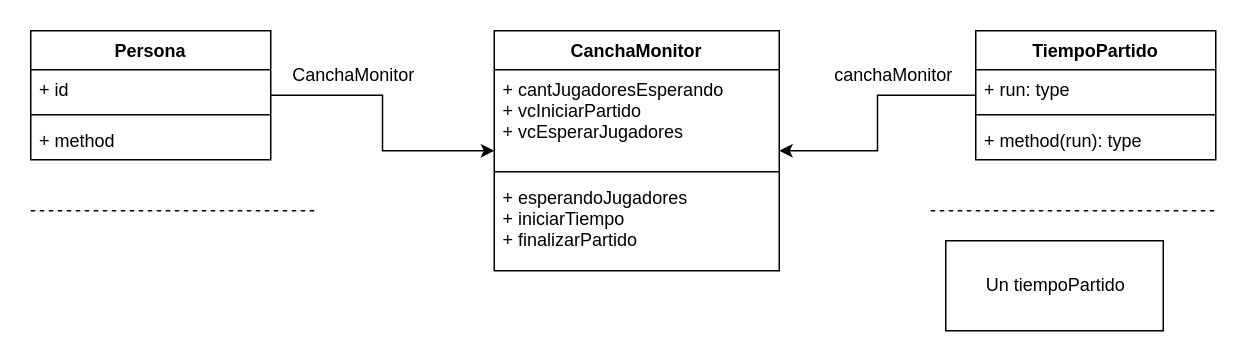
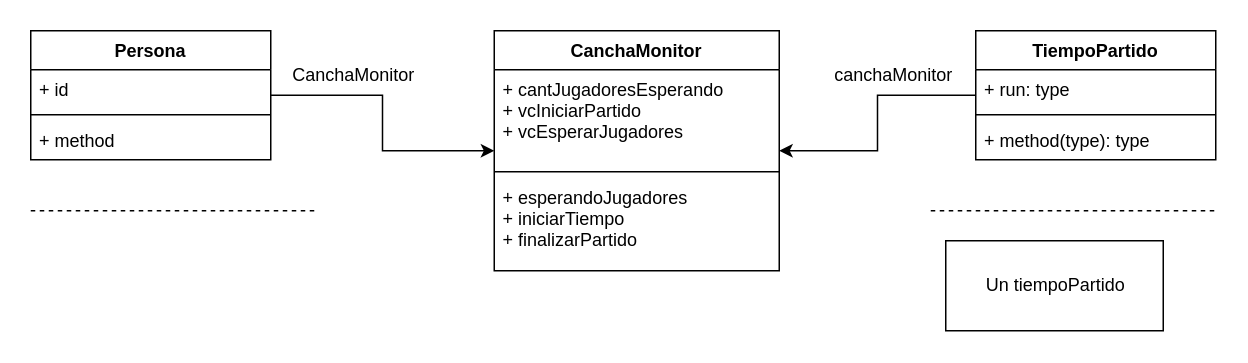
node "+ method(run): type": label "+ method(run): type" -> "+ method(type): type"
